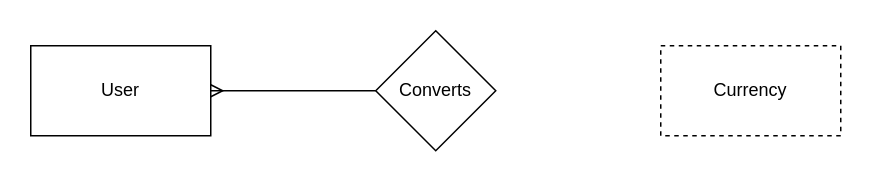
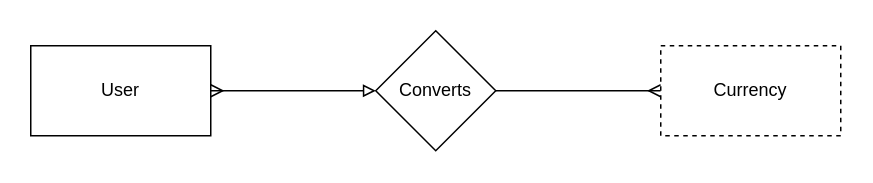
edge "Converts" -> "User": arrowhead none -> block
edge "Converts" -> "Currency": added
